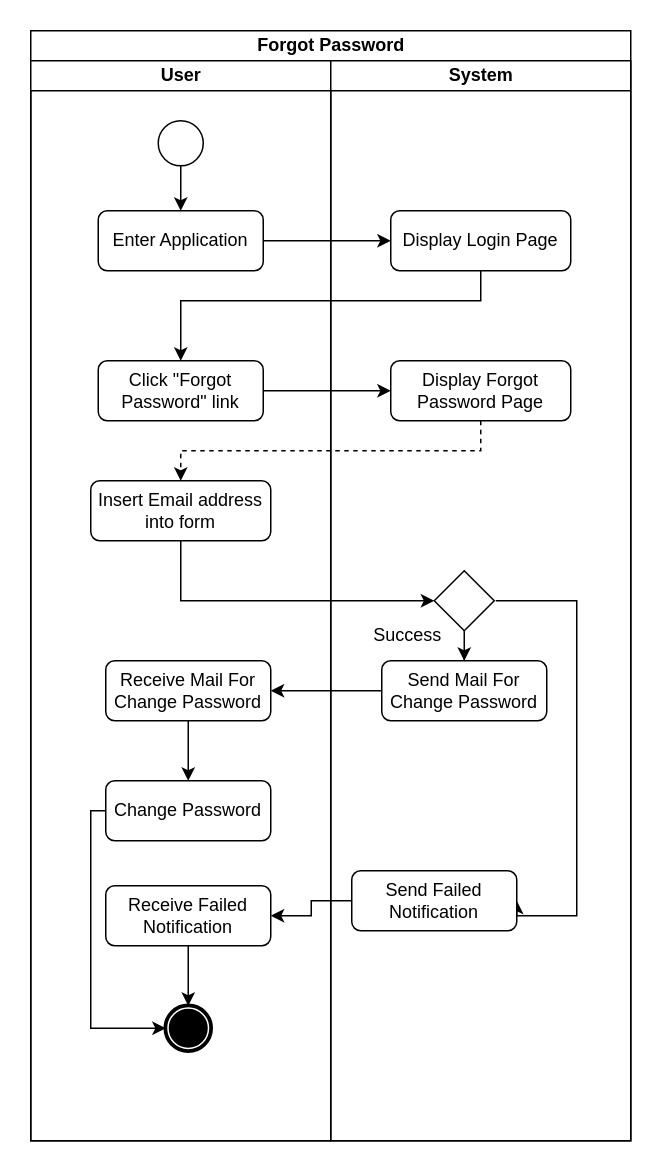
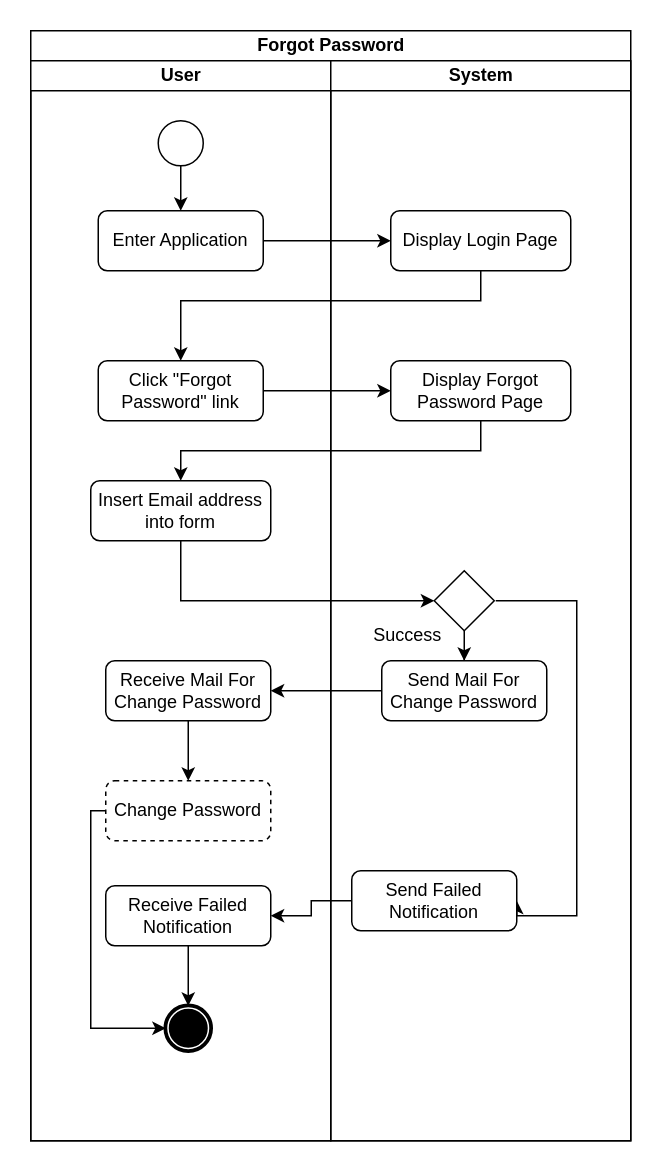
edge "Display Forgot Password Page" -> "Insert Email address into form": style dashed -> solid
node "Change Password": style solid -> dashed
